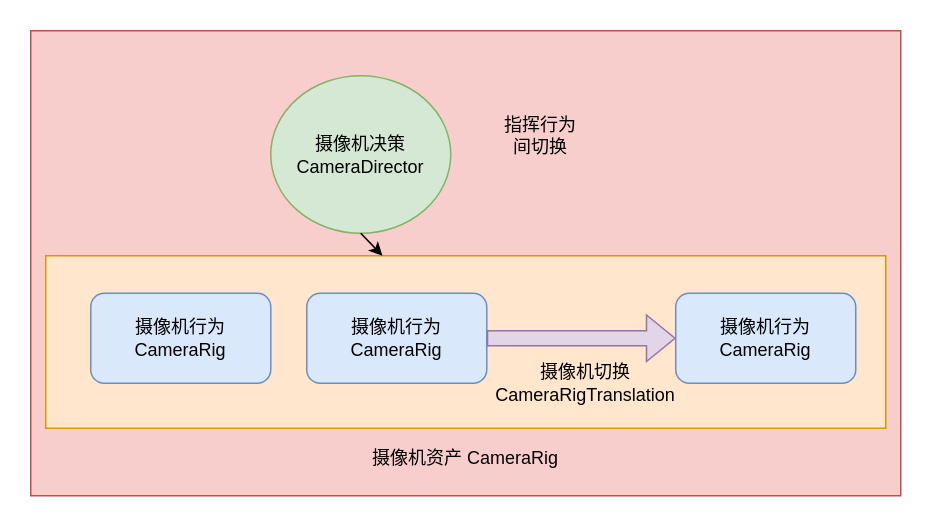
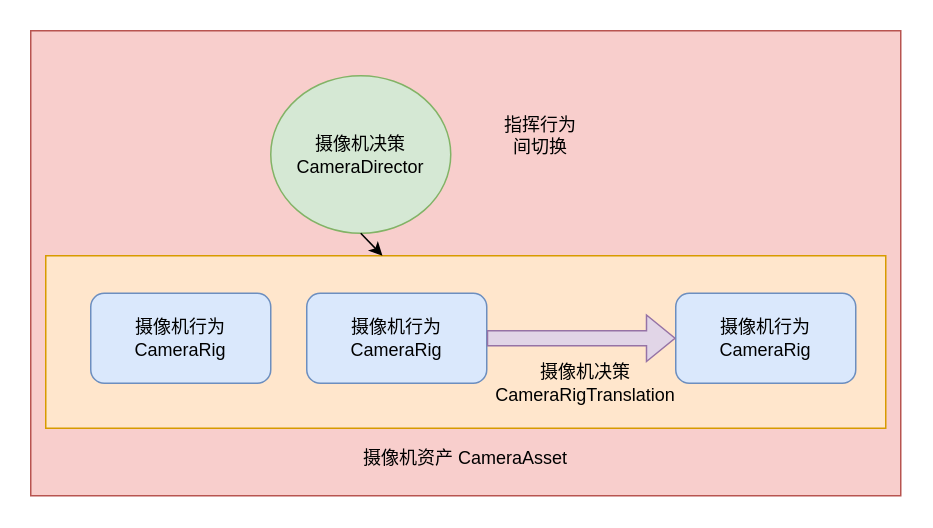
node "摄像机切换 CameraRigTranslation": label "摄像机切换 CameraRigTranslation" -> "摄像机决策 CameraRigTranslation"
node "摄像机资产 CameraRig": label "摄像机资产 CameraRig" -> "摄像机资产 CameraAsset"
